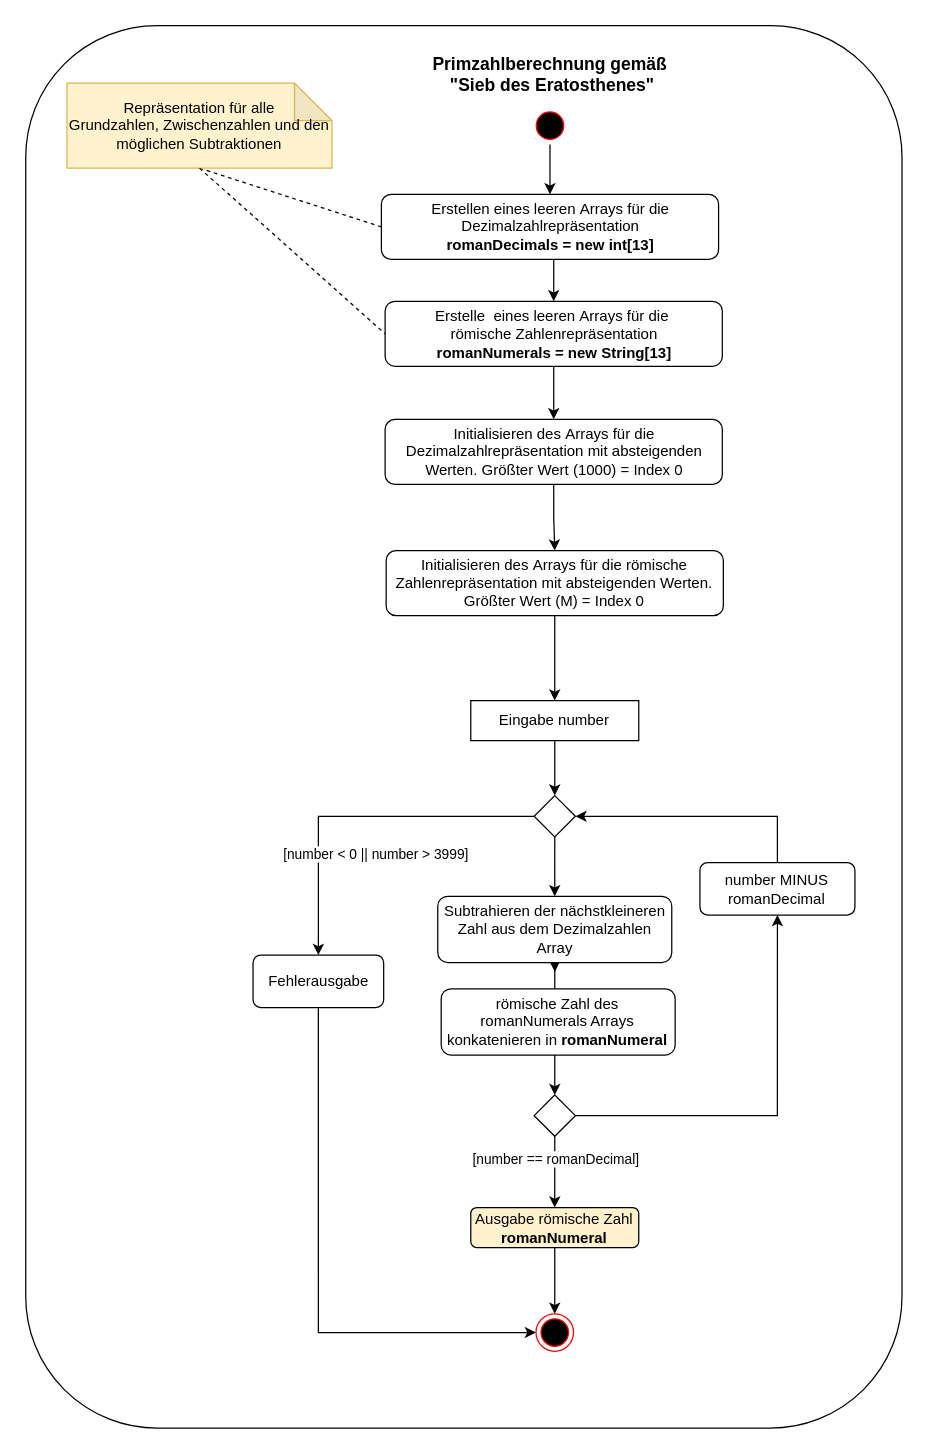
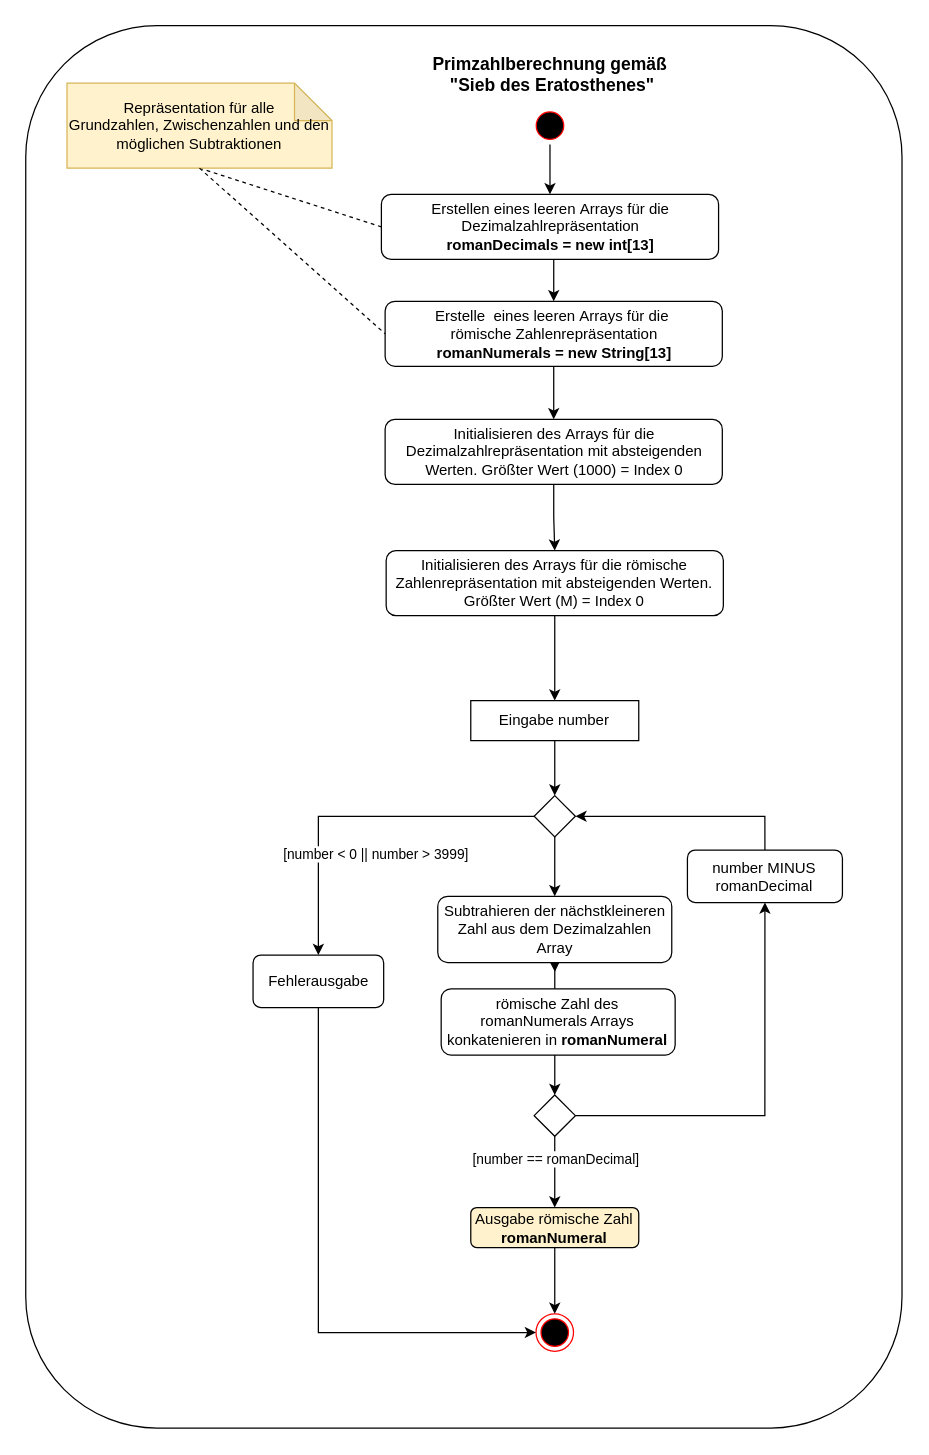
node "number MINUS romanDecimal": moved (777, 889) -> (765, 876)
